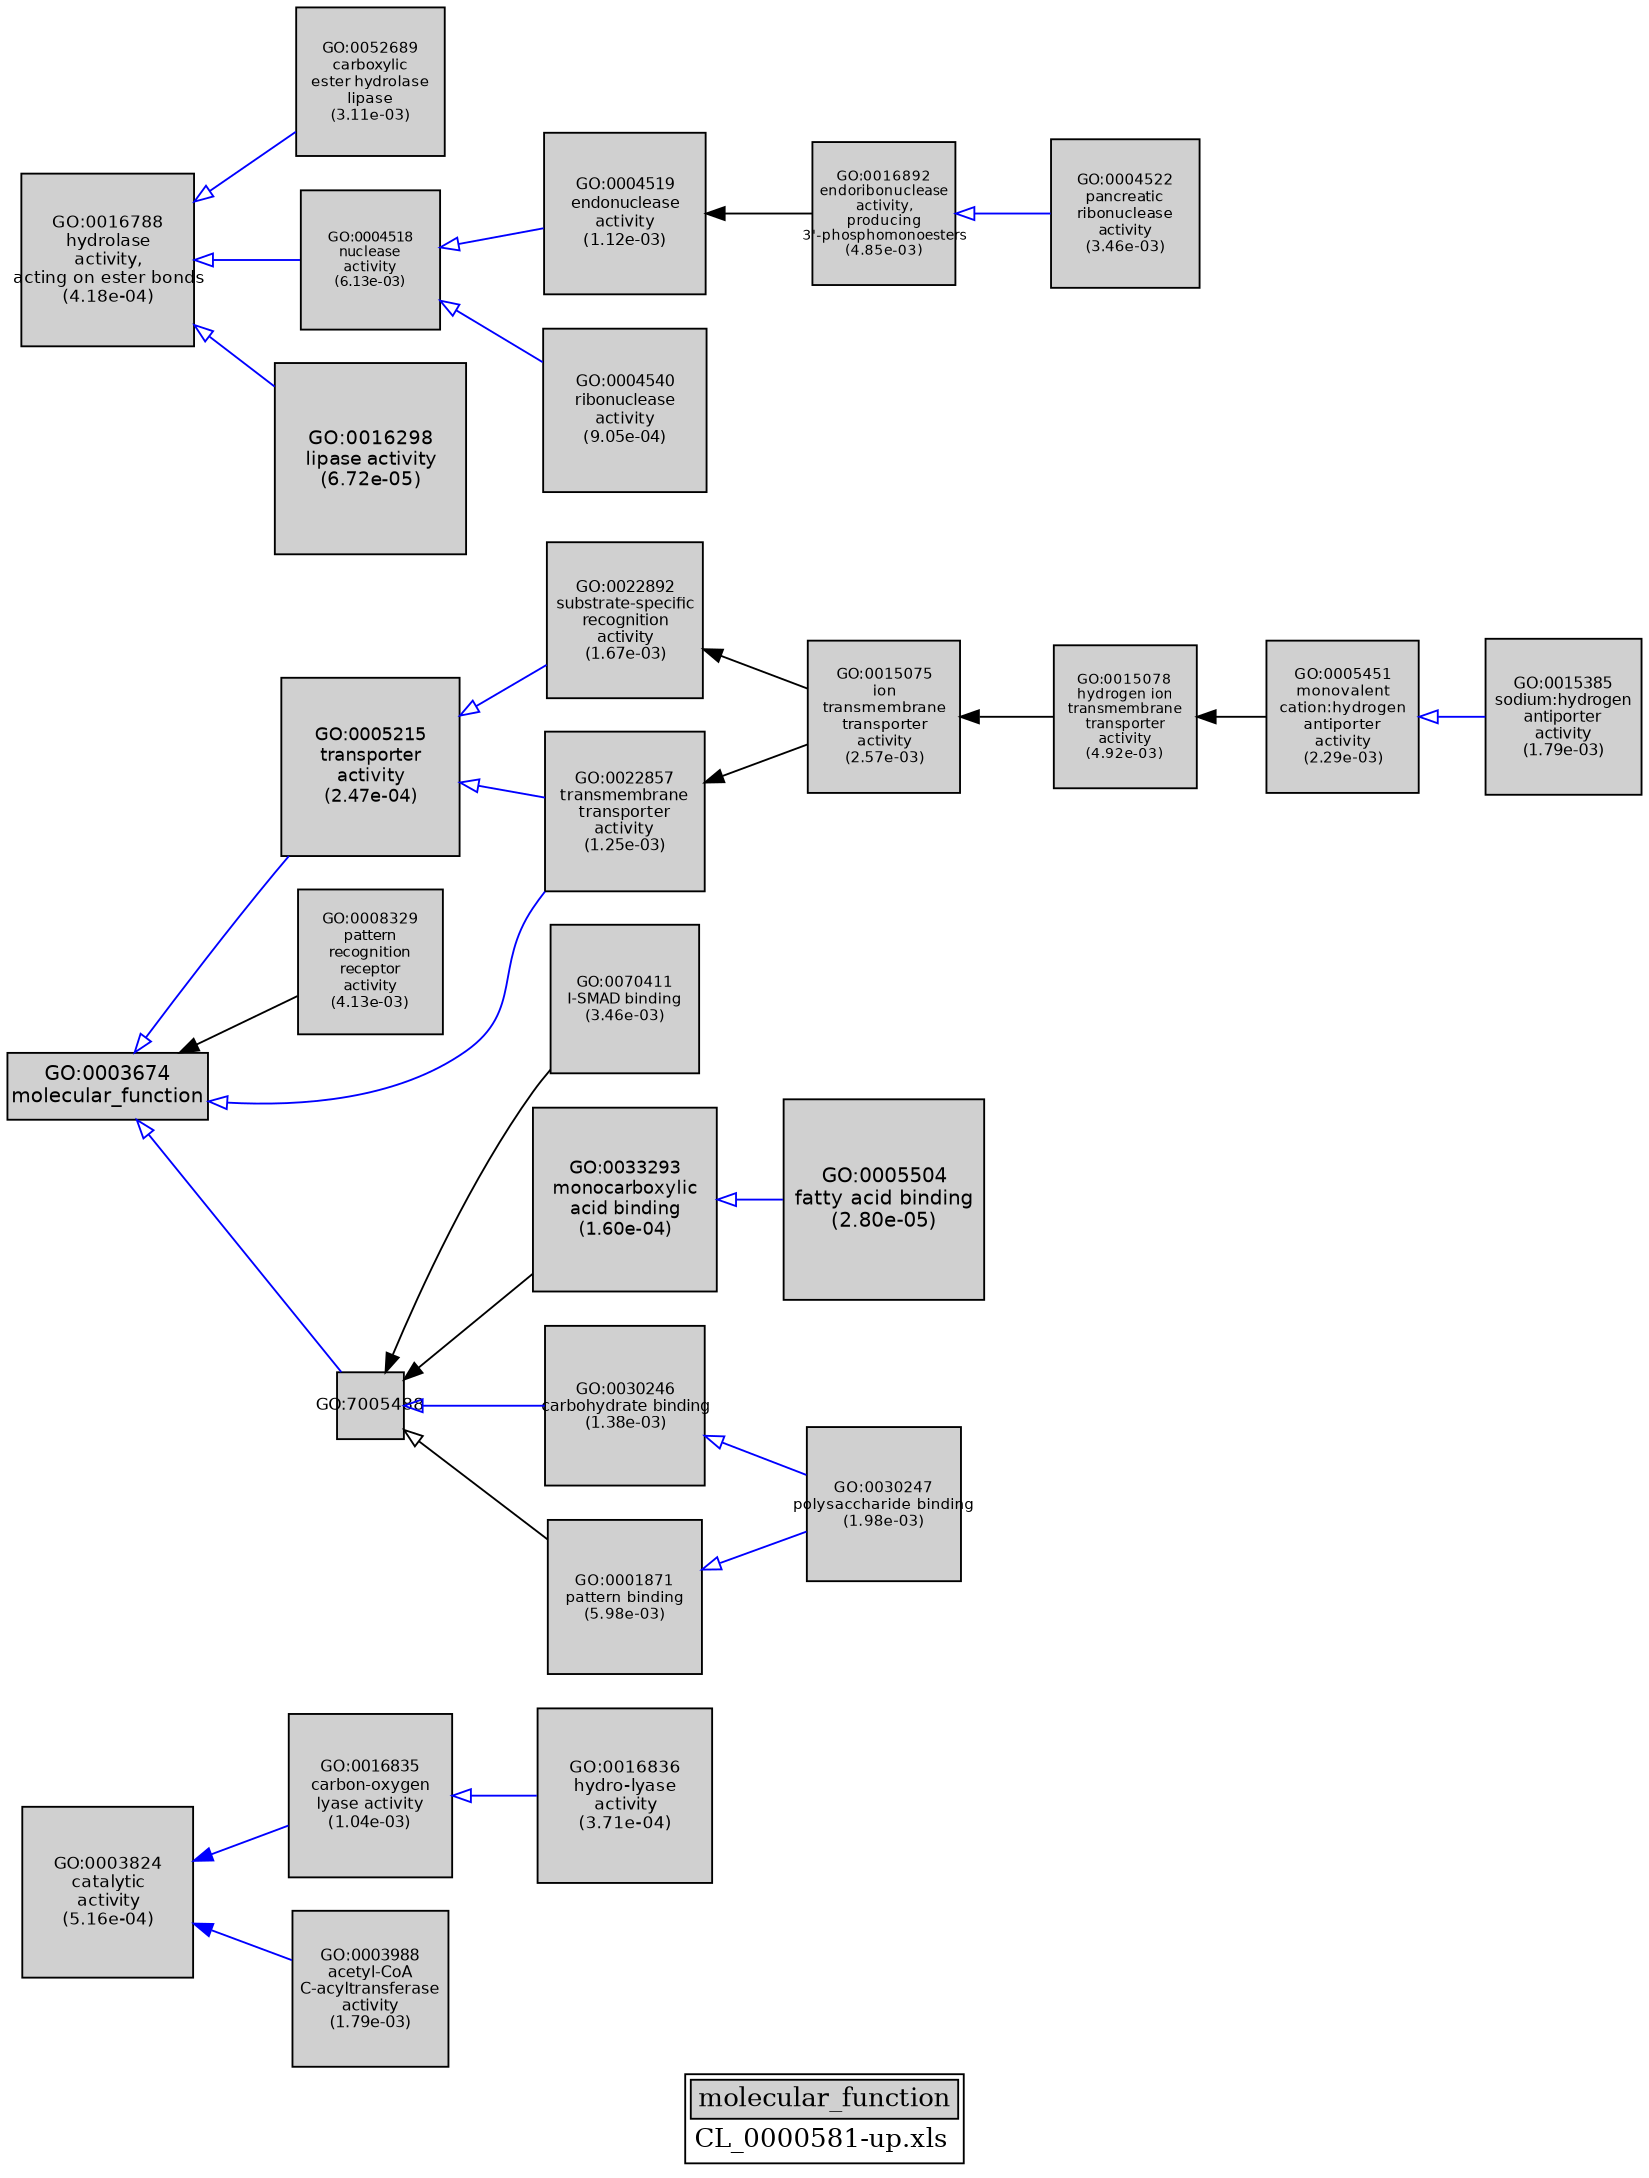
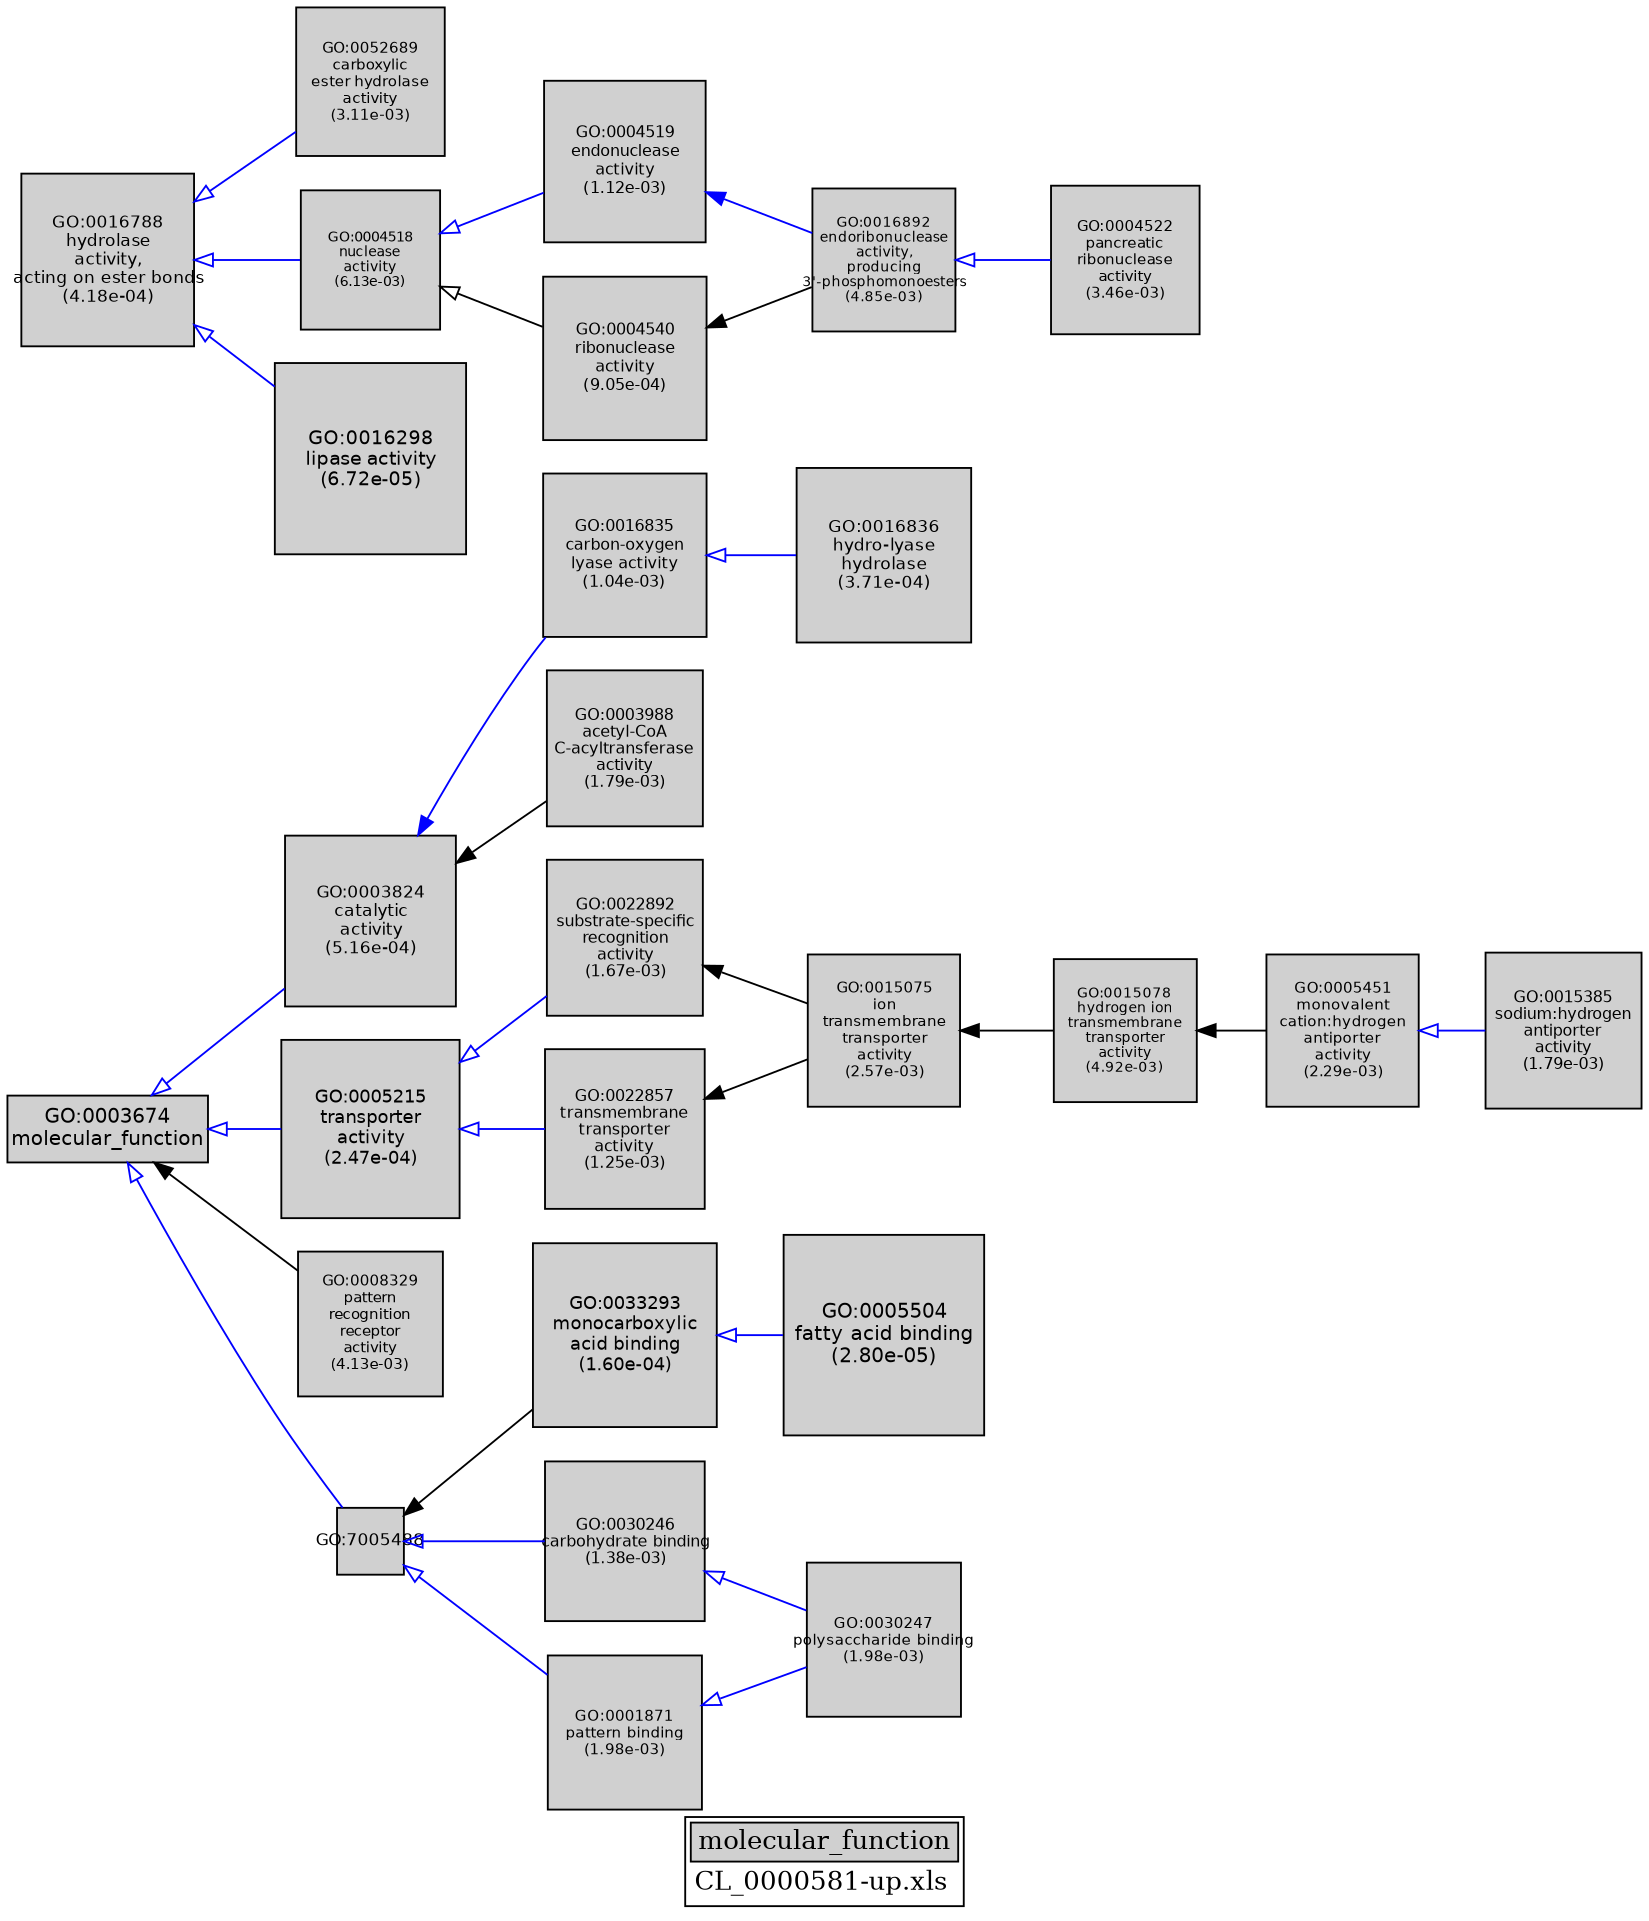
node "GO:0052689": text "lipase" -> "activity"
edge "GO:0016892" -> "GO:0004519": color black -> blue
edge "GO:0016892" -> "GO:0004540": added
edge "GO:0004540" -> "GO:0004518": color blue -> black
node "GO:0070411": removed
edge "GO:0022857" -> "GO:0003674": now "GO:0003824" -> "GO:0003674"
edge "GO:0001871" -> "GO:7005488": color black -> blue
node "GO:0001871": text "(5.98e-03)" -> "(1.98e-03)"
node "GO:0016836": text "activity" -> "hydrolase"
edge "GO:0003988" -> "GO:0003824": color blue -> black
